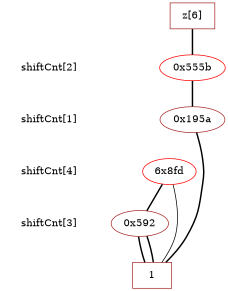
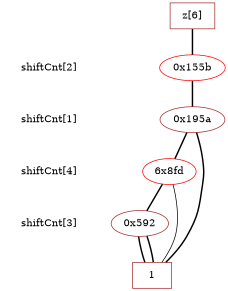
node "0x555b": label "0x555b" -> "0x155b"
edge "0x195a" -- "6x8fd": added
